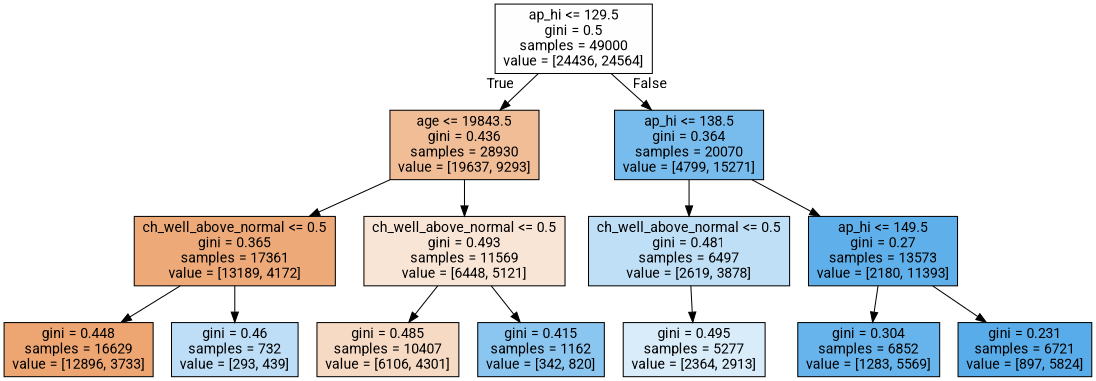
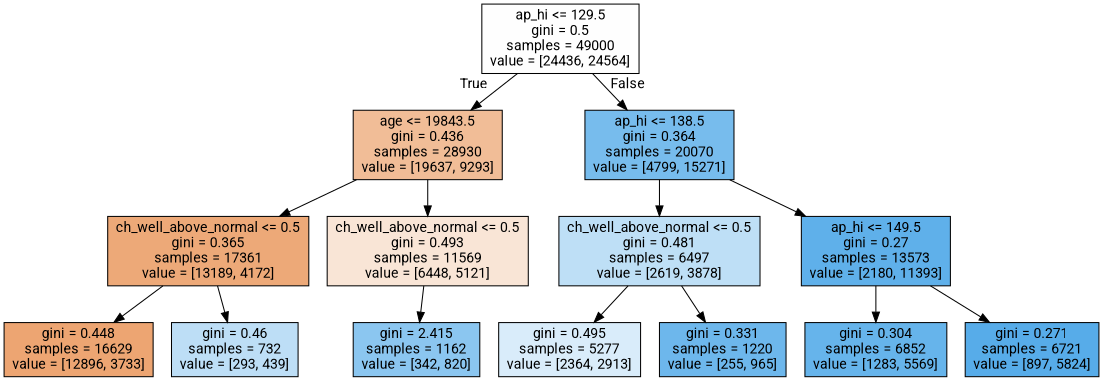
node "gini = 0.485 samples = 10407 value = [6106, 4301]": removed
node "gini = 0.415 samples = 1162 value = [342, 820]": label "gini = 0.415 samples = 1162 value = [342, 820]" -> "gini = 2.415 samples = 1162 value = [342, 820]"
node "gini = 0.331 samples = 1220 value = [255, 965]": added
node "gini = 0.231 samples = 6721 value = [897, 5824]": label "gini = 0.231 samples = 6721 value = [897, 5824]" -> "gini = 0.271 samples = 6721 value = [897, 5824]"
